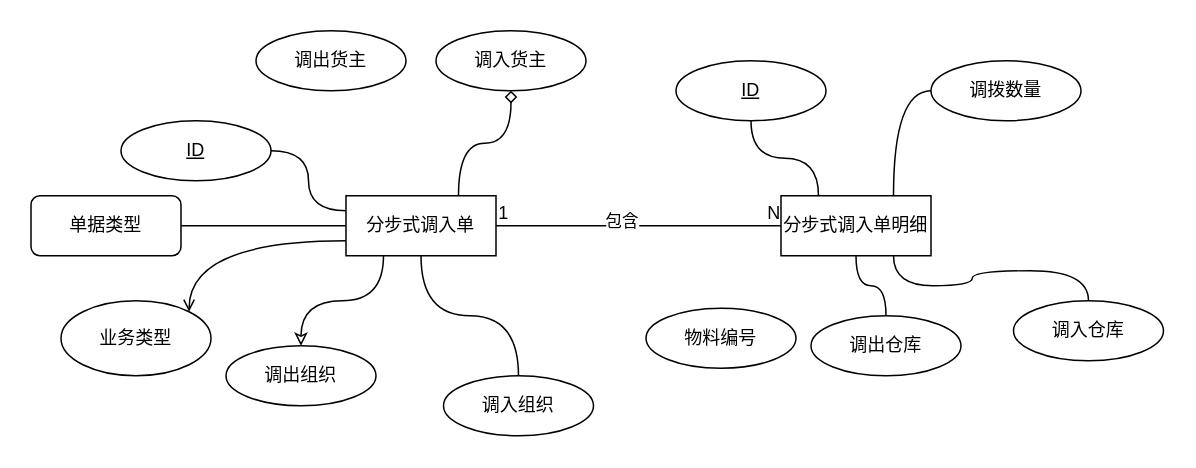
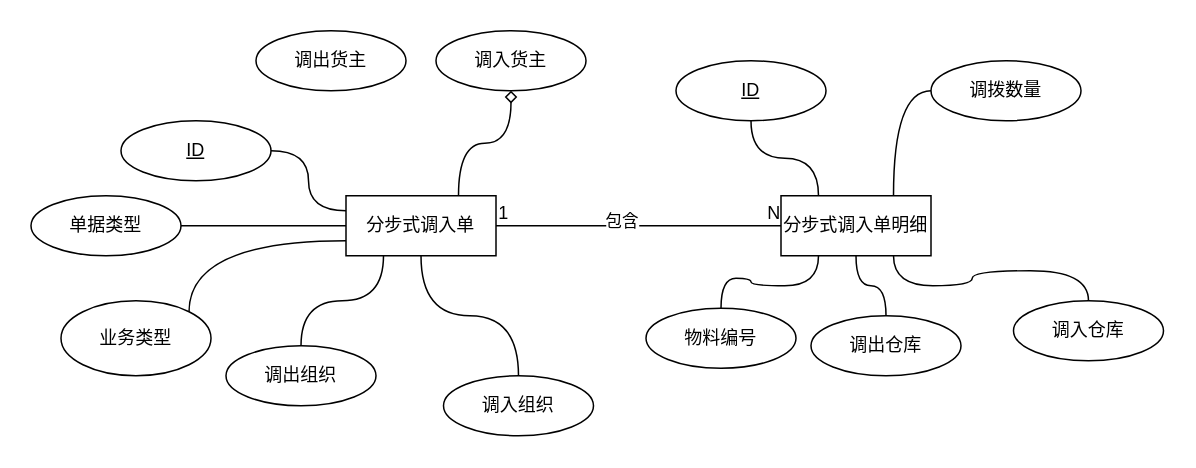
node "单据类型": shape rounded rectangle -> ellipse
edge "分步式调入单" -> "业务类型": arrowhead open -> none
edge "分步式调入单明细" -- "物料编号": added
edge "分步式调入单" -> "调出组织": arrowhead classic -> none
